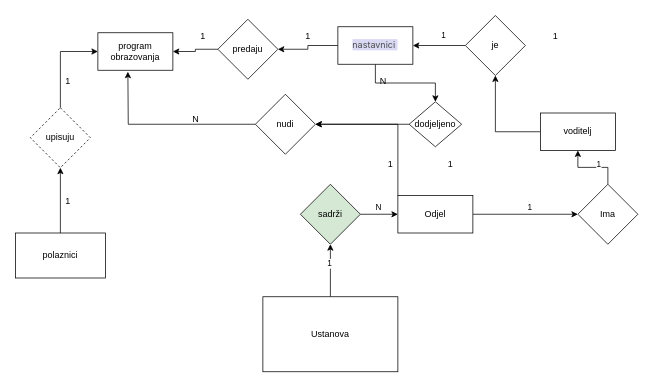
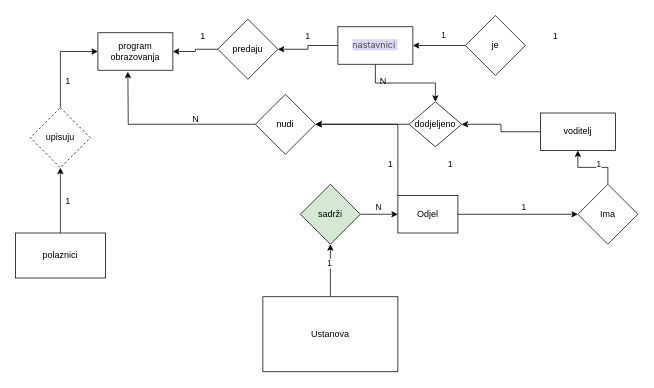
edge "voditelj" -> "je": now "voditelj" -> "dodjeljeno"
node "Odjel": size 75x38 -> 60x38
